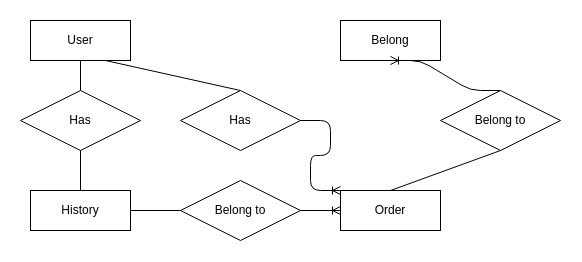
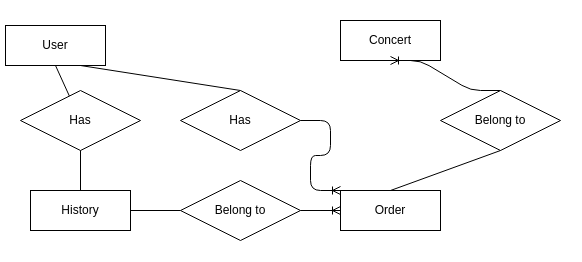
node "User": moved (81, 41) -> (56, 46)
node "Belong": label "Belong" -> "Concert"
